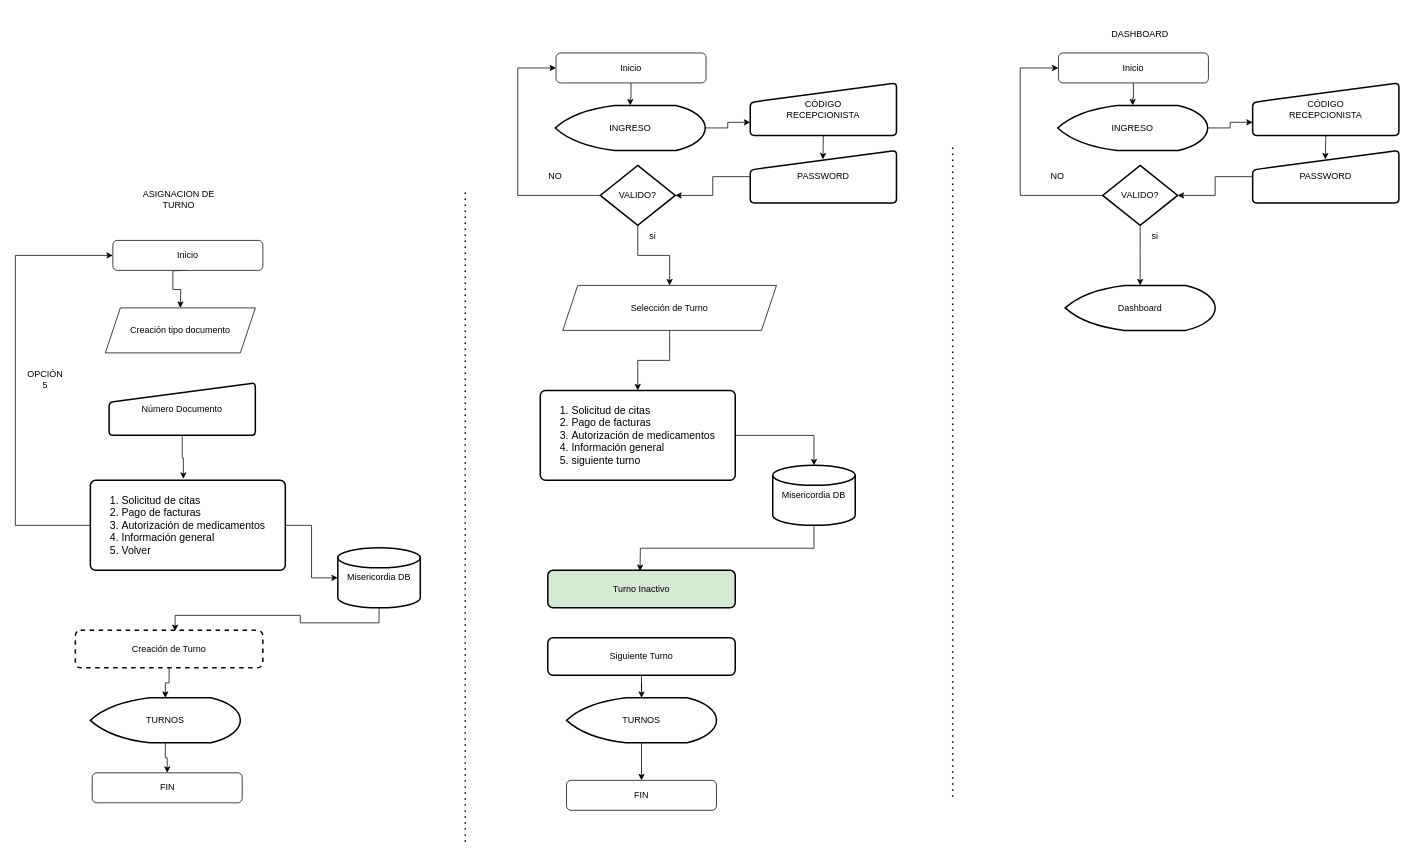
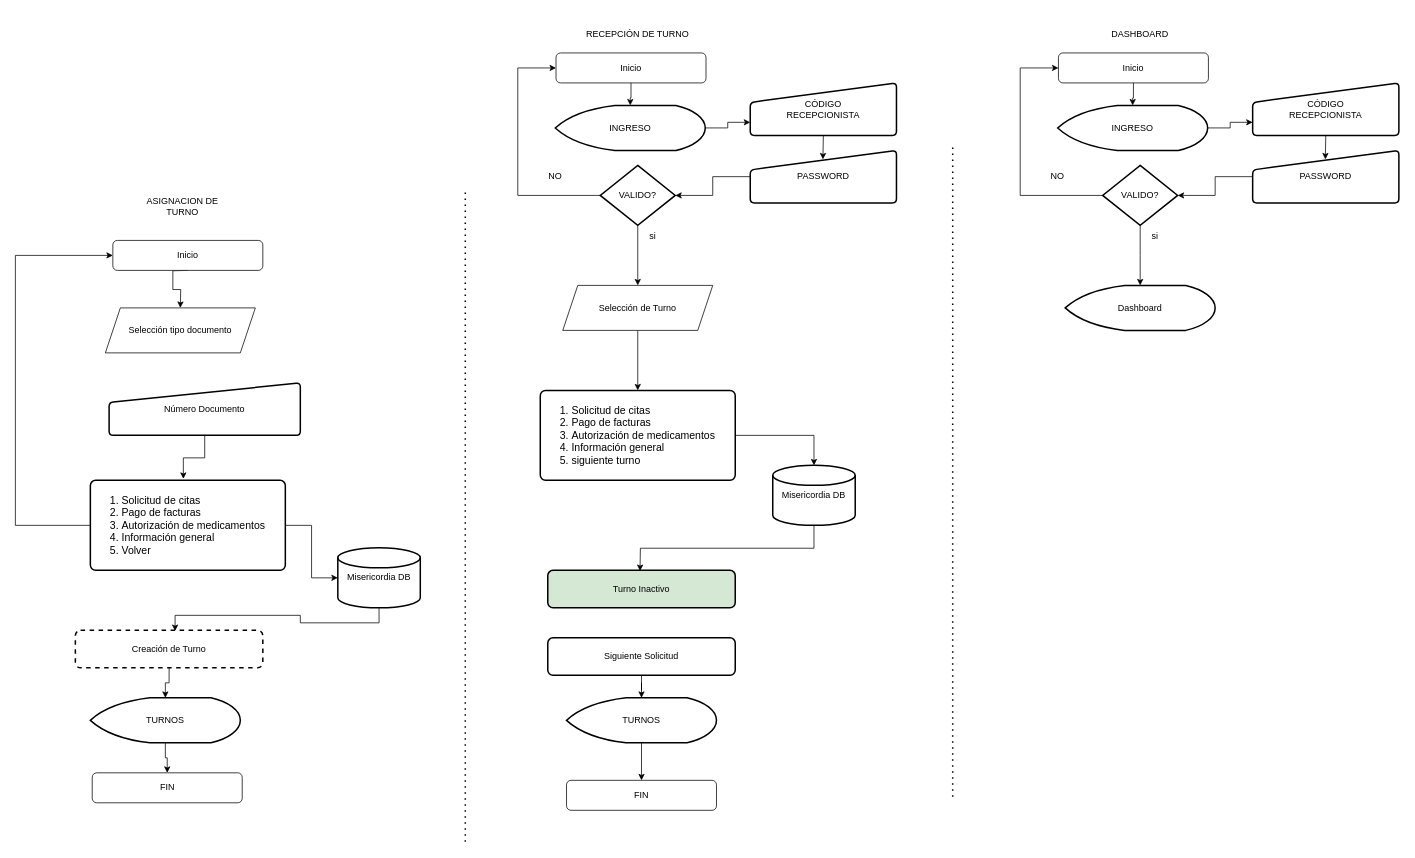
node "RECEPCIÓN DE TURNO": added
node "ASIGNACION DE TURNO": moved (179, 199) -> (182, 207)
node "Selección de Turno": size 214x45 -> 150x45
node "Creación tipo documento": label "Creación tipo documento" -> "Selección tipo documento"
node "OPCIÓN 5": removed
node "Número Documento": size 146x53 -> 191x53
node "Siguiente Turno": label "Siguiente Turno" -> "Siguiente Solicitud"
